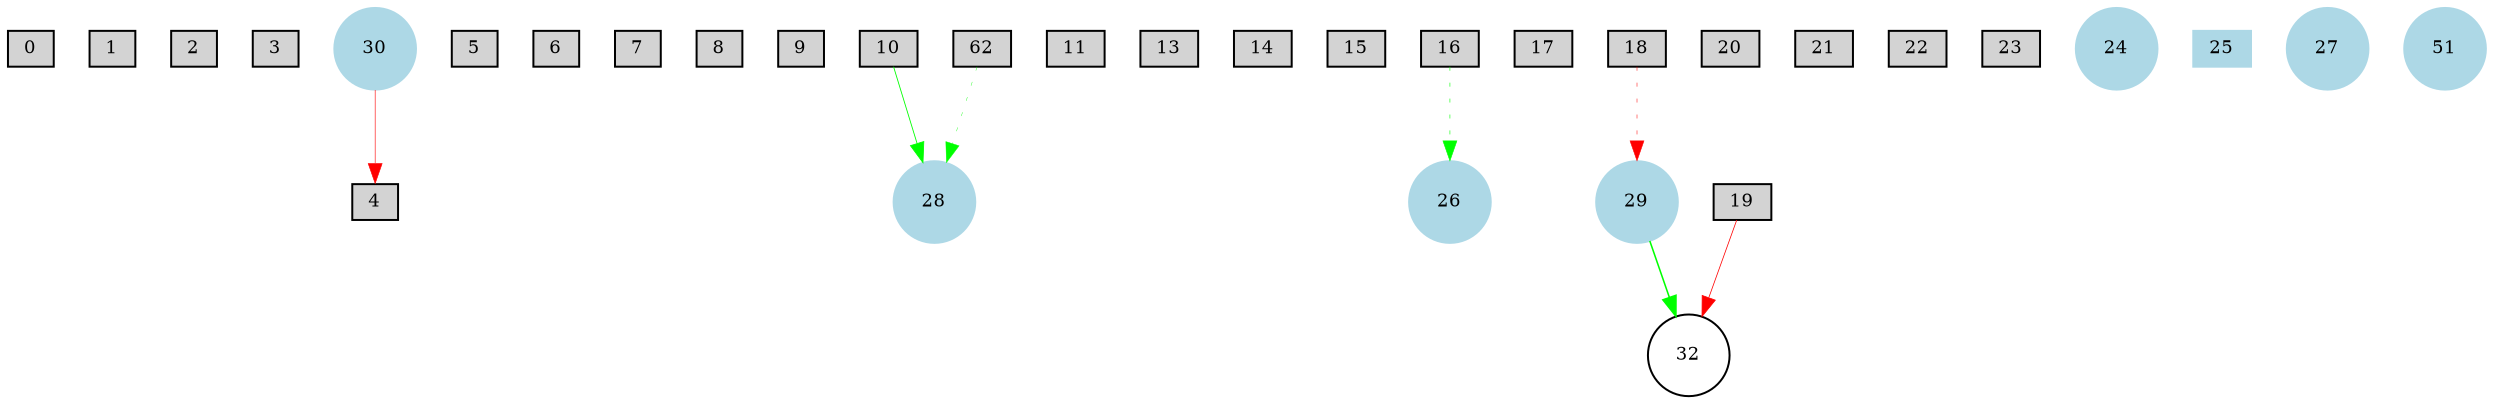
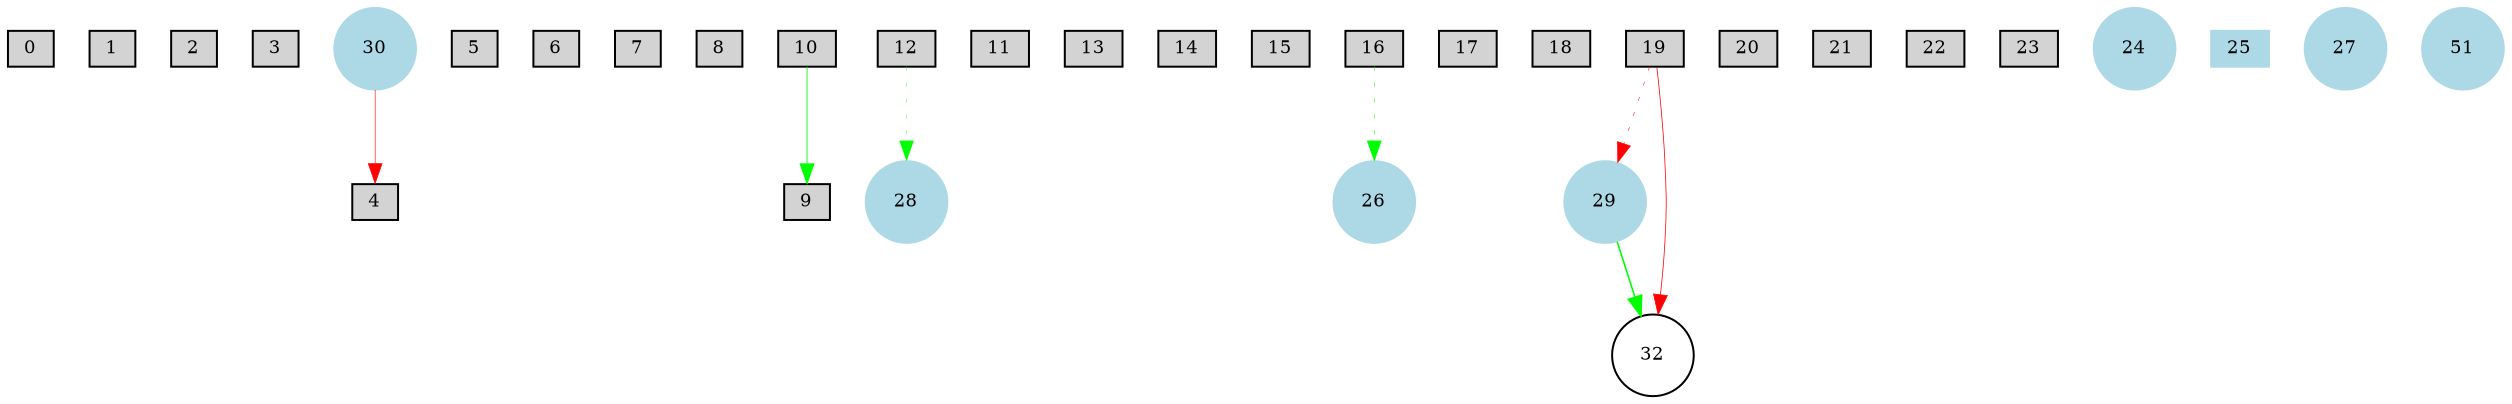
node "62": label "62" -> "12"
edge "18" -> "29": now "19" -> "29"
edge "10" -> "28": now "10" -> "9"
